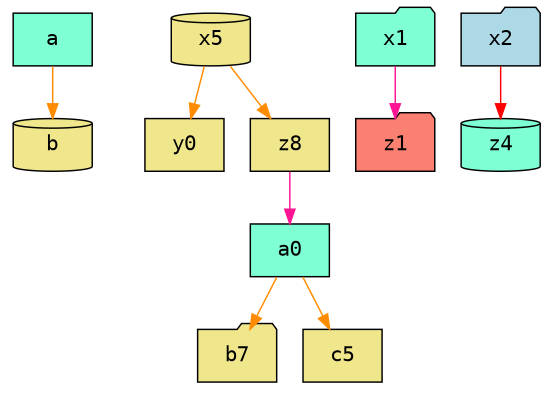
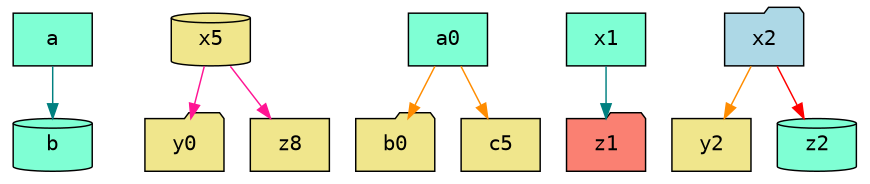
node "x1": shape folder -> box
edge "a" -> "b": color darkorange -> teal
edge "x5" -> "y0": color darkorange -> deeppink
edge "x1" -> "z1": color deeppink -> teal
edge "x5" -> "z8": color darkorange -> deeppink
node "b": fillcolor khaki -> aquamarine
node "y0": shape box -> folder
node "z4": label "z4" -> "z2"
node "y2": added
edge "z8" -> "a0": removed
node "b7": label "b7" -> "b0"
